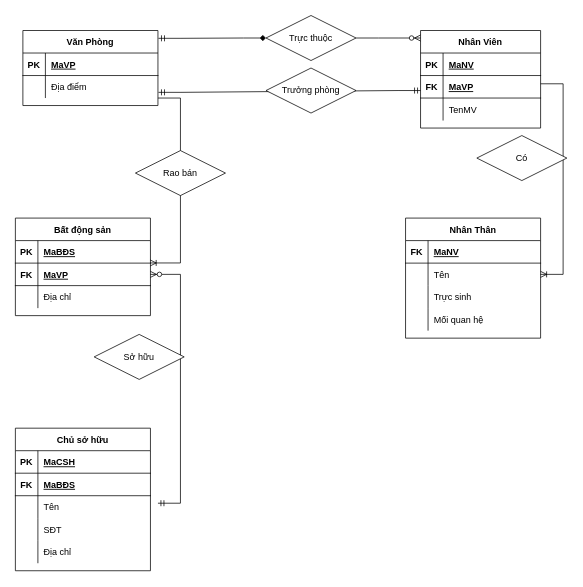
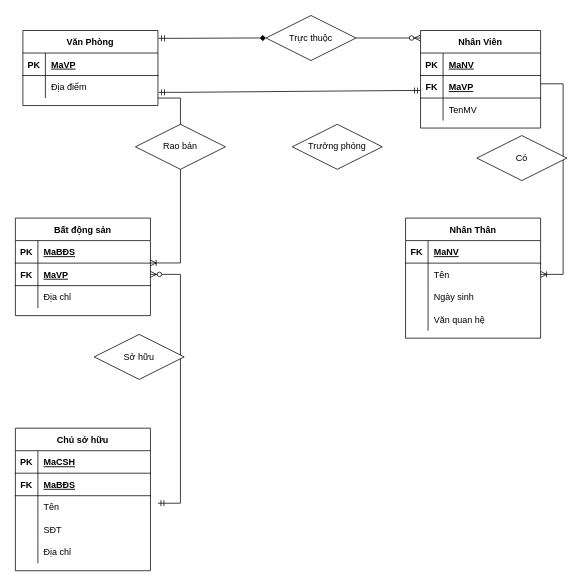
node "Trưởng phòng": moved (311, 90) -> (337, 147)
node "Rao bán": moved (180, 173) -> (180, 147)
node "Trực sinh": label "Trực sinh" -> "Ngày sinh"
node "Mối quan hệ": label "Mối quan hệ" -> "Văn quan hệ"
